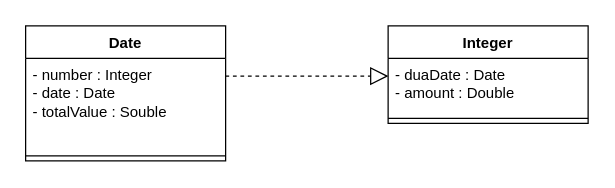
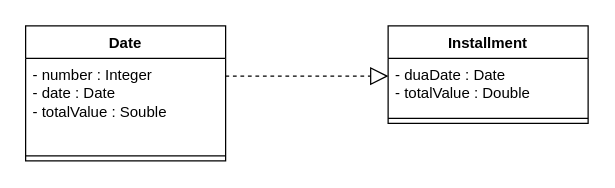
node "Integer": label "Integer" -> "Installment"
node "- duaDate : Date - amount : Double": label "- duaDate : Date - amount : Double" -> "- duaDate : Date - totalValue : Double"
